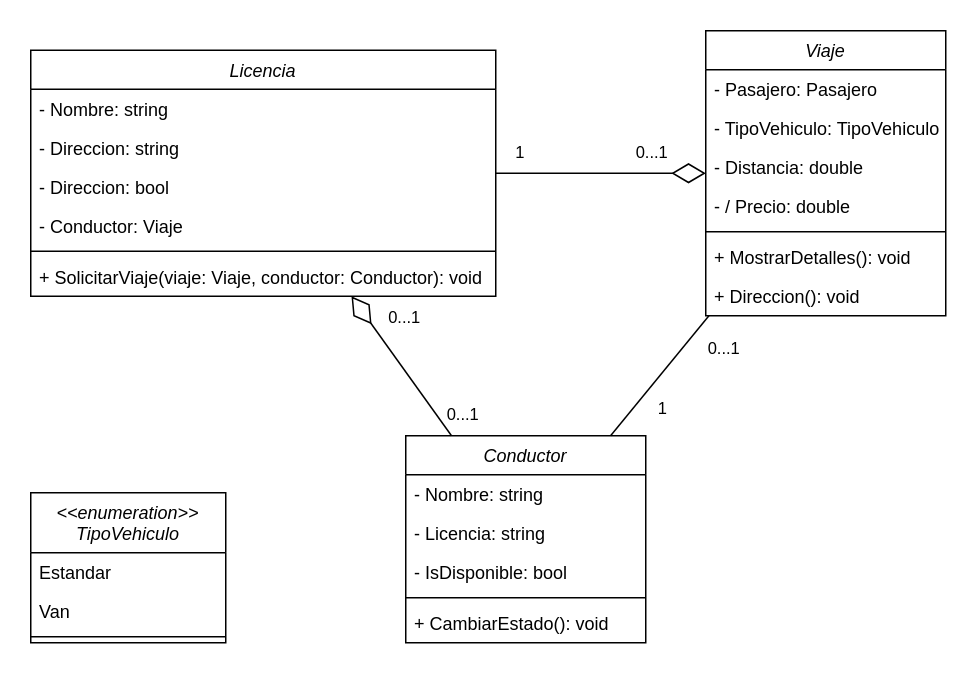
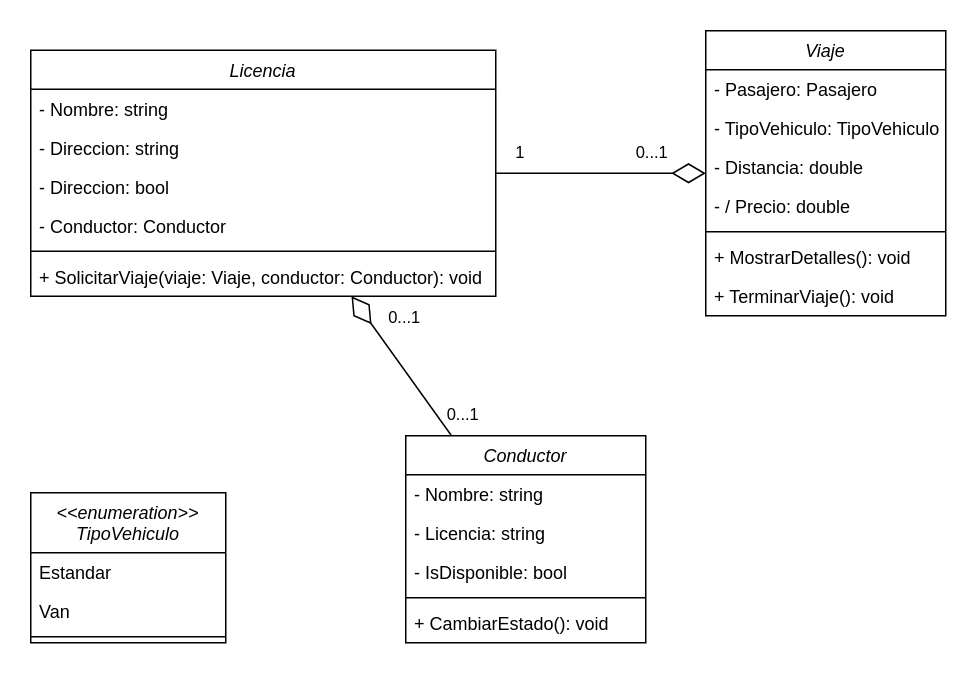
node "- Conductor: Viaje": label "- Conductor: Viaje" -> "- Conductor: Conductor"
node "+ Direccion(): void": label "+ Direccion(): void" -> "+ TerminarViaje(): void"
edge "Viaje" -- "Conductor": removed, labels "0...1", "1"
